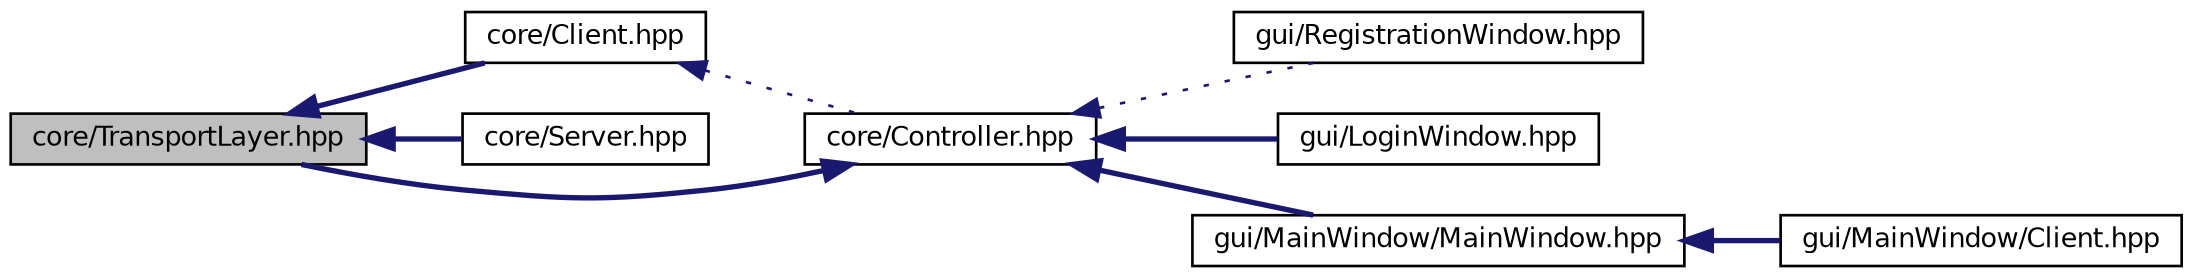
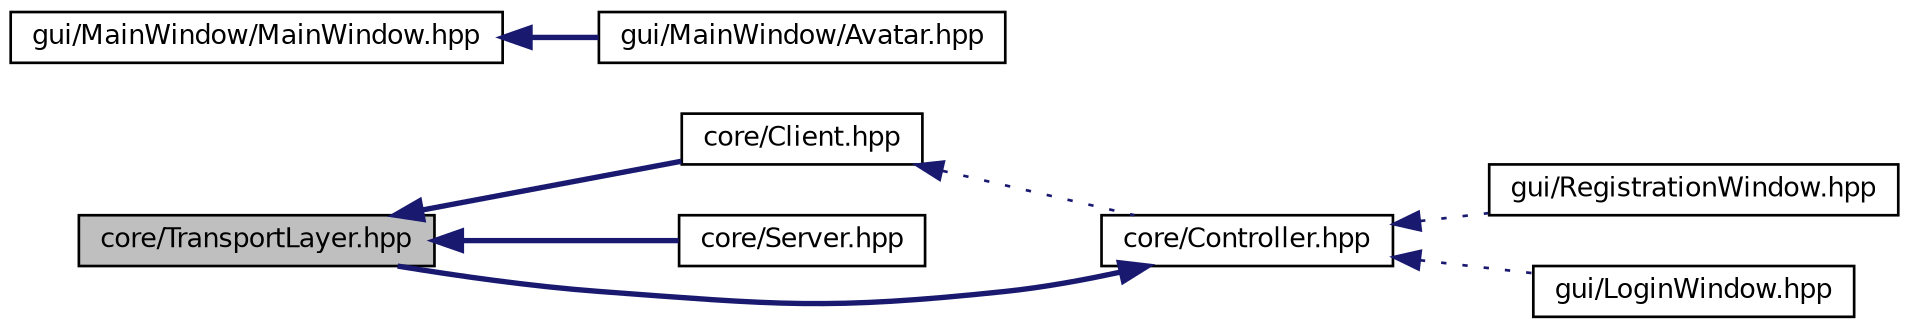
edge "gui/LoginWindow.hpp" -> "core/Controller.hpp": style bold -> dotted
edge "gui/MainWindow/MainWindow.hpp" -> "core/Controller.hpp": removed
node "gui/MainWindow/Client.hpp": label "gui/MainWindow/Client.hpp" -> "gui/MainWindow/Avatar.hpp"
